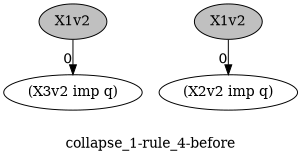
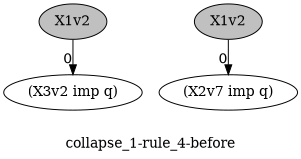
node "(X2v2 imp q)": label "(X2v2 imp q)" -> "(X2v7 imp q)"
